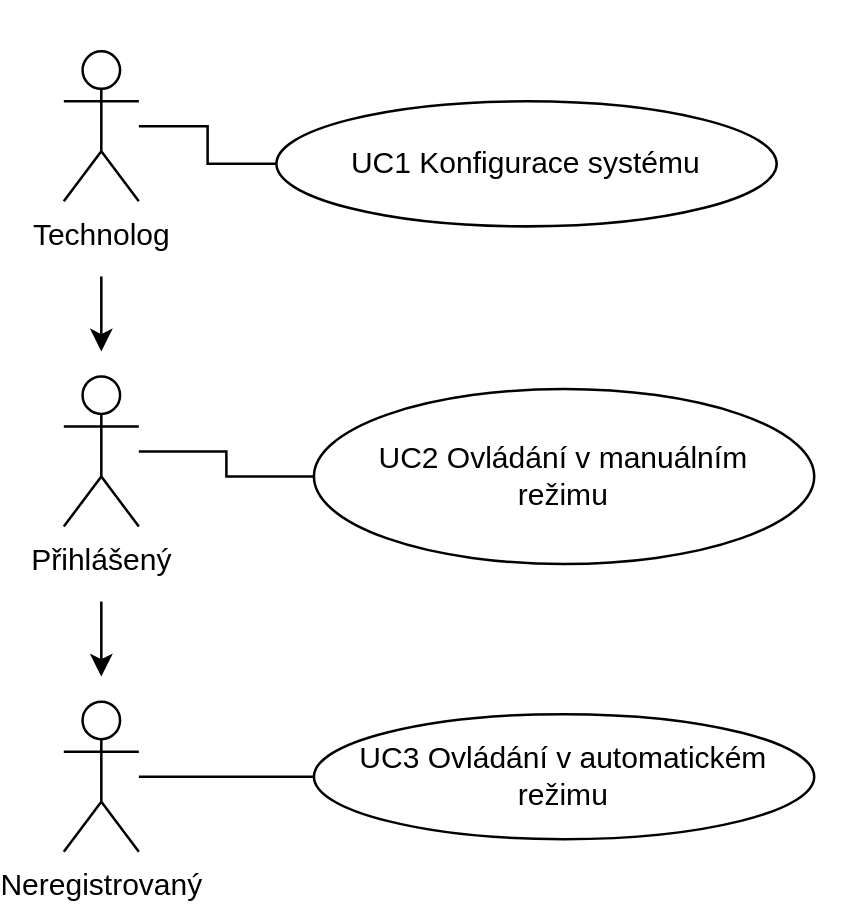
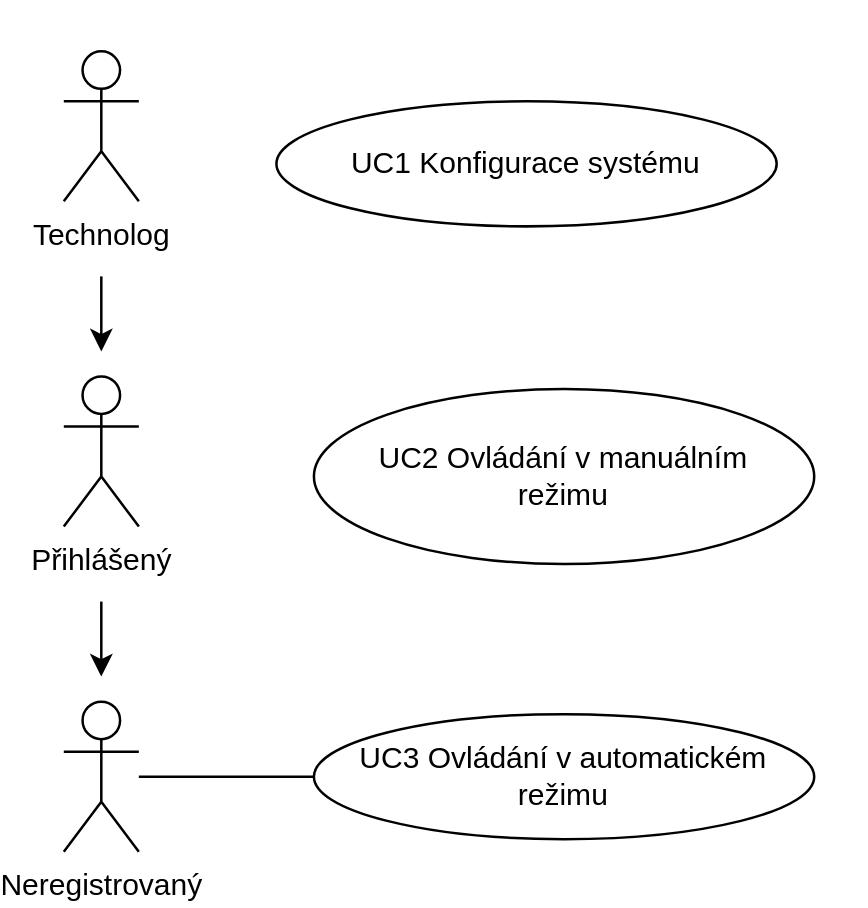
edge "Technolog" -- "UC1 Konfigurace systému": removed
edge "Přihlášený" -- "UC2 Ovládání v manuálním režimu": removed
